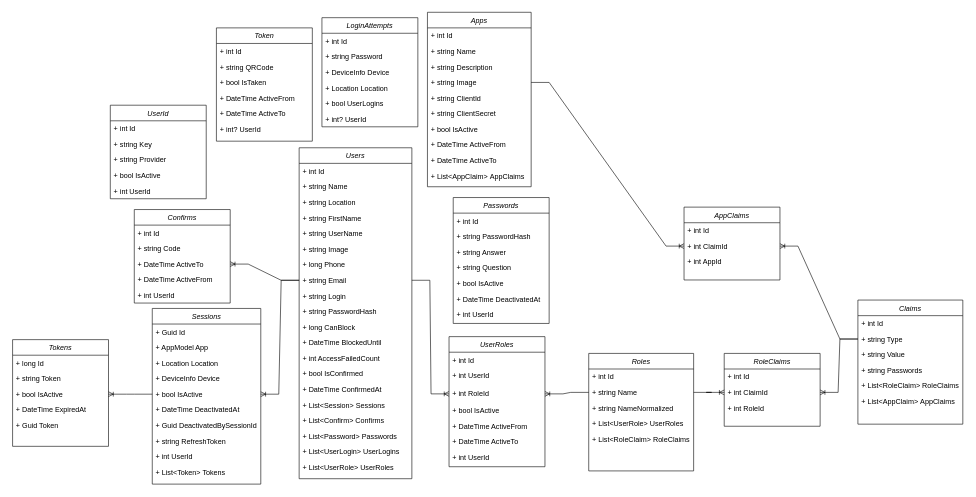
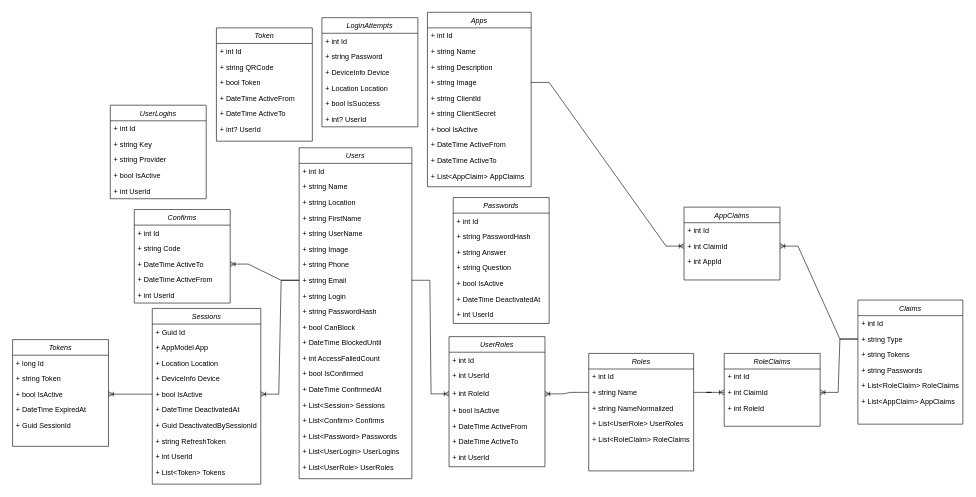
node "+ bool IsTaken": label "+ bool IsTaken" -> "+ bool Token"
node "+ bool UserLogins": label "+ bool UserLogins" -> "+ bool IsSuccess"
node "UserId": label "UserId" -> "UserLogins"
node "+ long Phone": label "+ long Phone" -> "+ string Phone"
node "+ long CanBlock": label "+ long CanBlock" -> "+ bool CanBlock"
node "+ string Value": label "+ string Value" -> "+ string Tokens"
node "+ Guid Token": label "+ Guid Token" -> "+ Guid SessionId"
